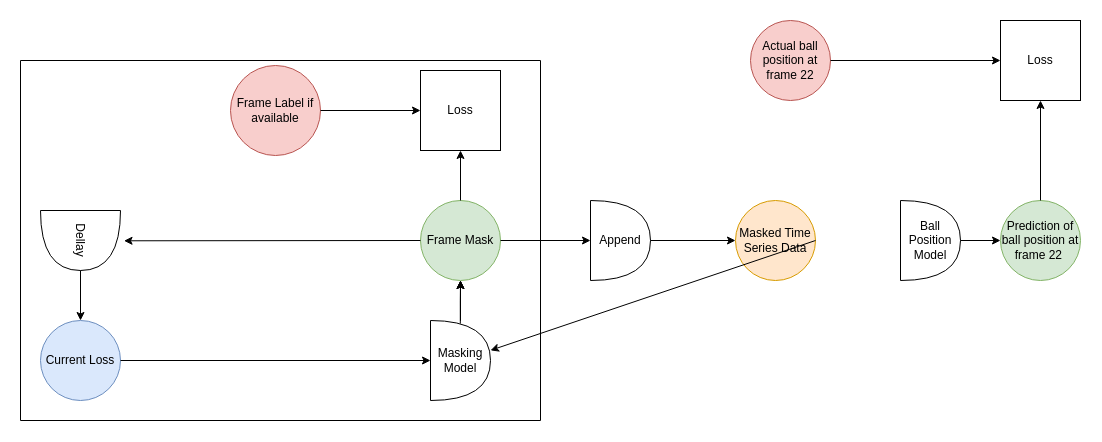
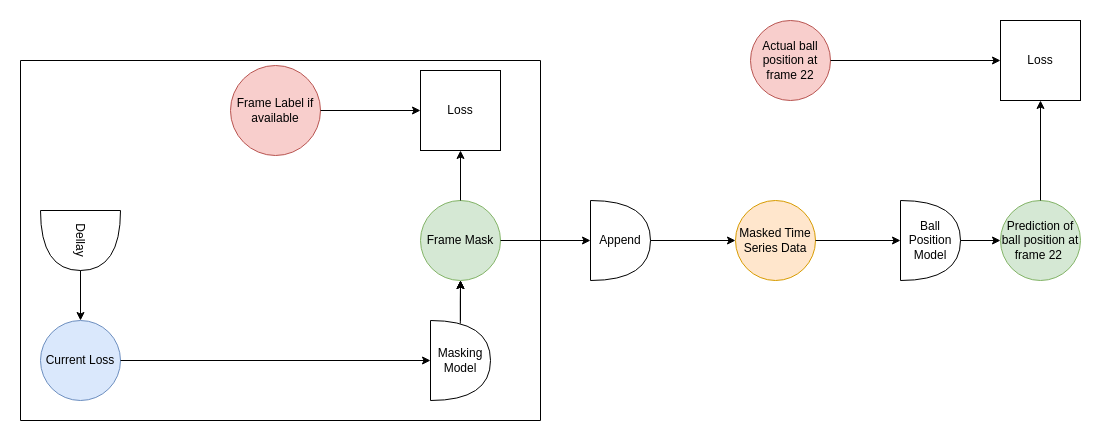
edge "Frame Mask" -> "Dellay": removed
edge "Masked Time Series Data" -> "Masking Model": now "Masked Time Series Data" -> "Ball Position Model"
